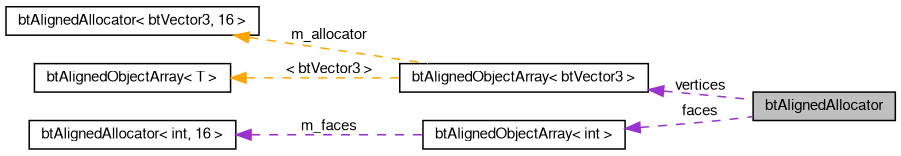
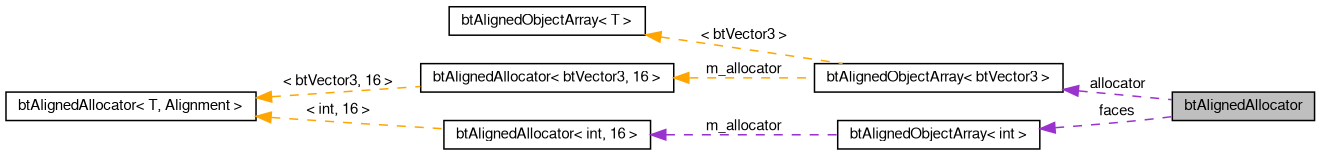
edge "btAlignedAllocator" -> "btAlignedObjectArray< btVector3 >": label "vertices" -> "allocator"
node "btAlignedAllocator< T, Alignment >": added
edge "btAlignedObjectArray< int >" -> "btAlignedAllocator< int, 16 >": label "m_faces" -> "m_allocator"
